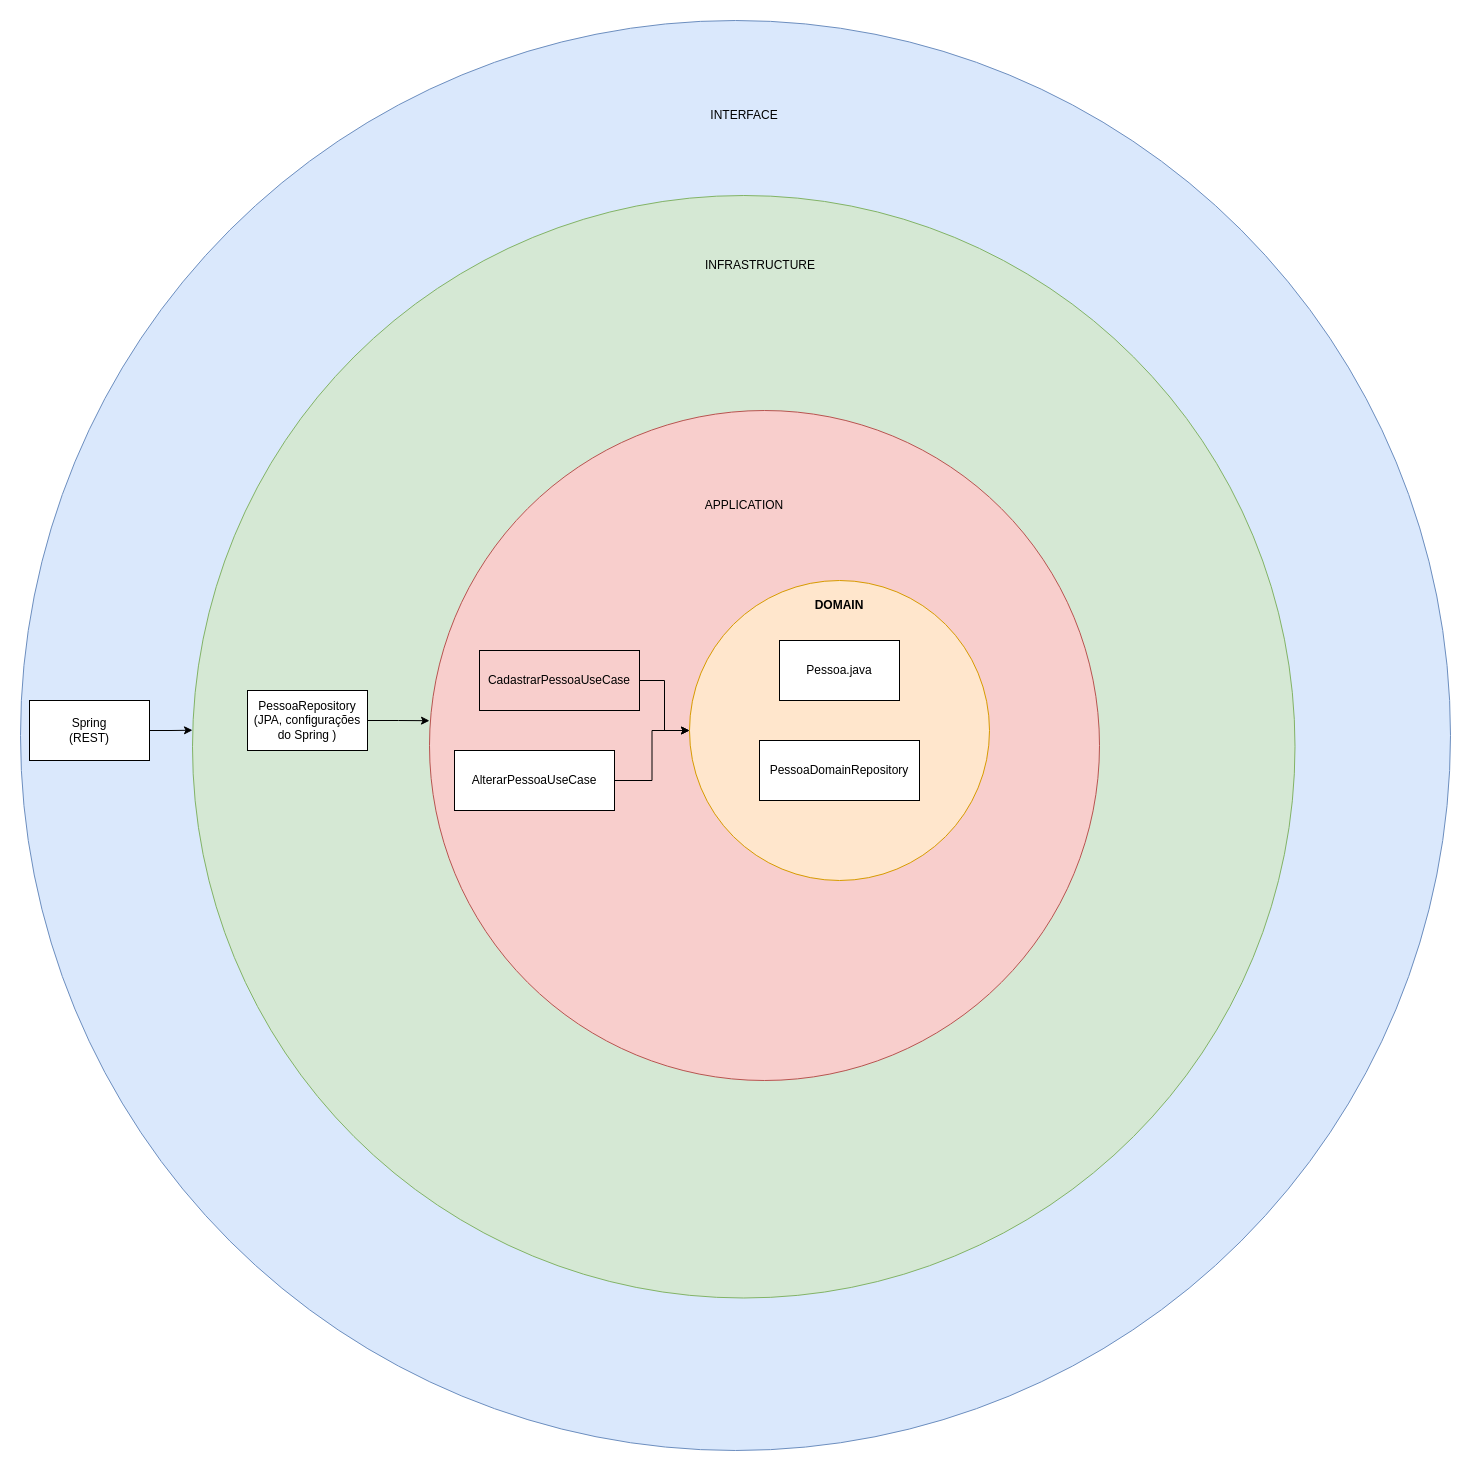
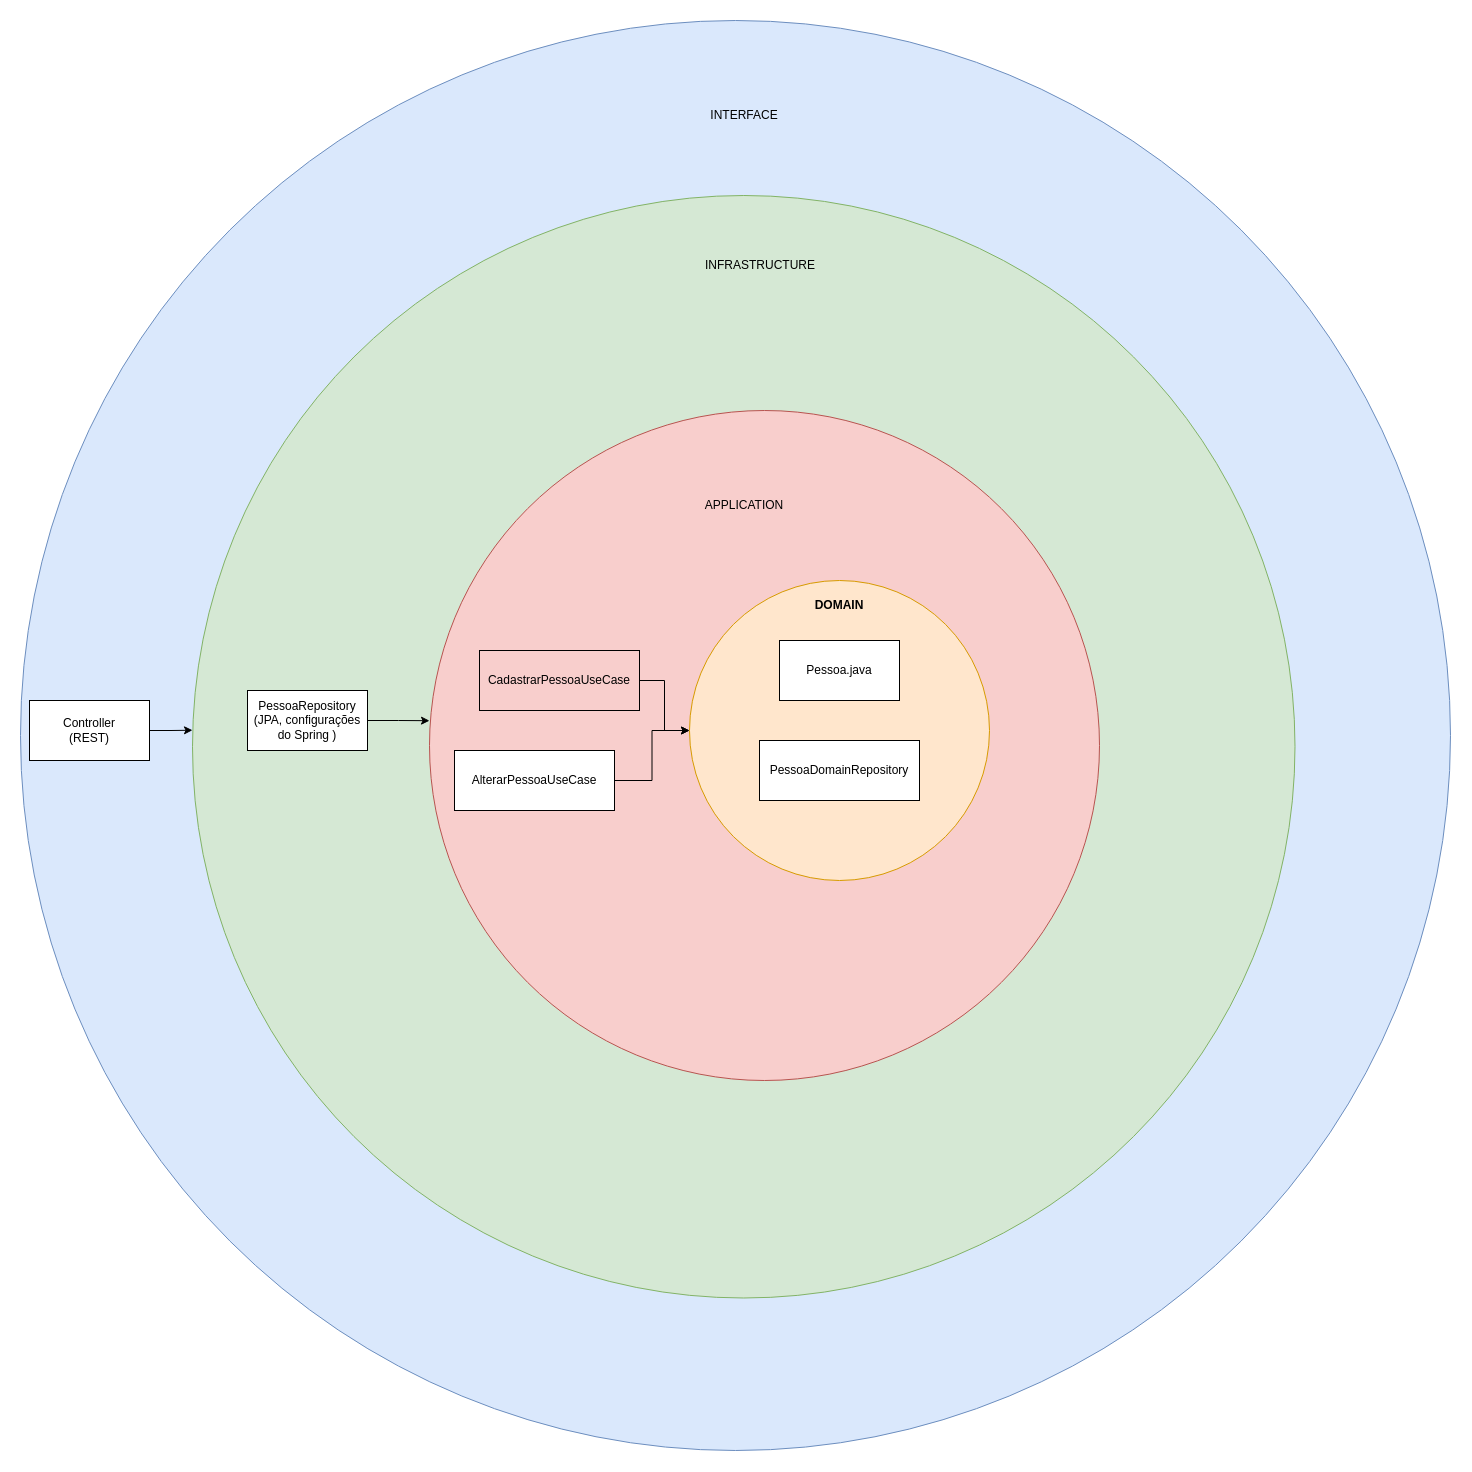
node "Spring (REST)": label "Spring (REST)" -> "Controller (REST)"
